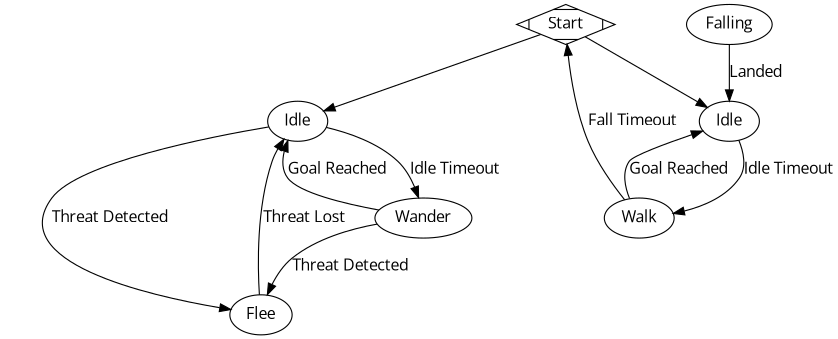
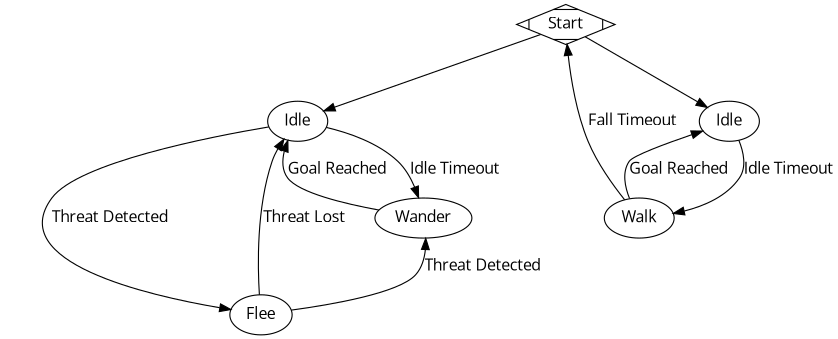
node "Falling": removed
edge "Wander" -> "Flee": reversed
